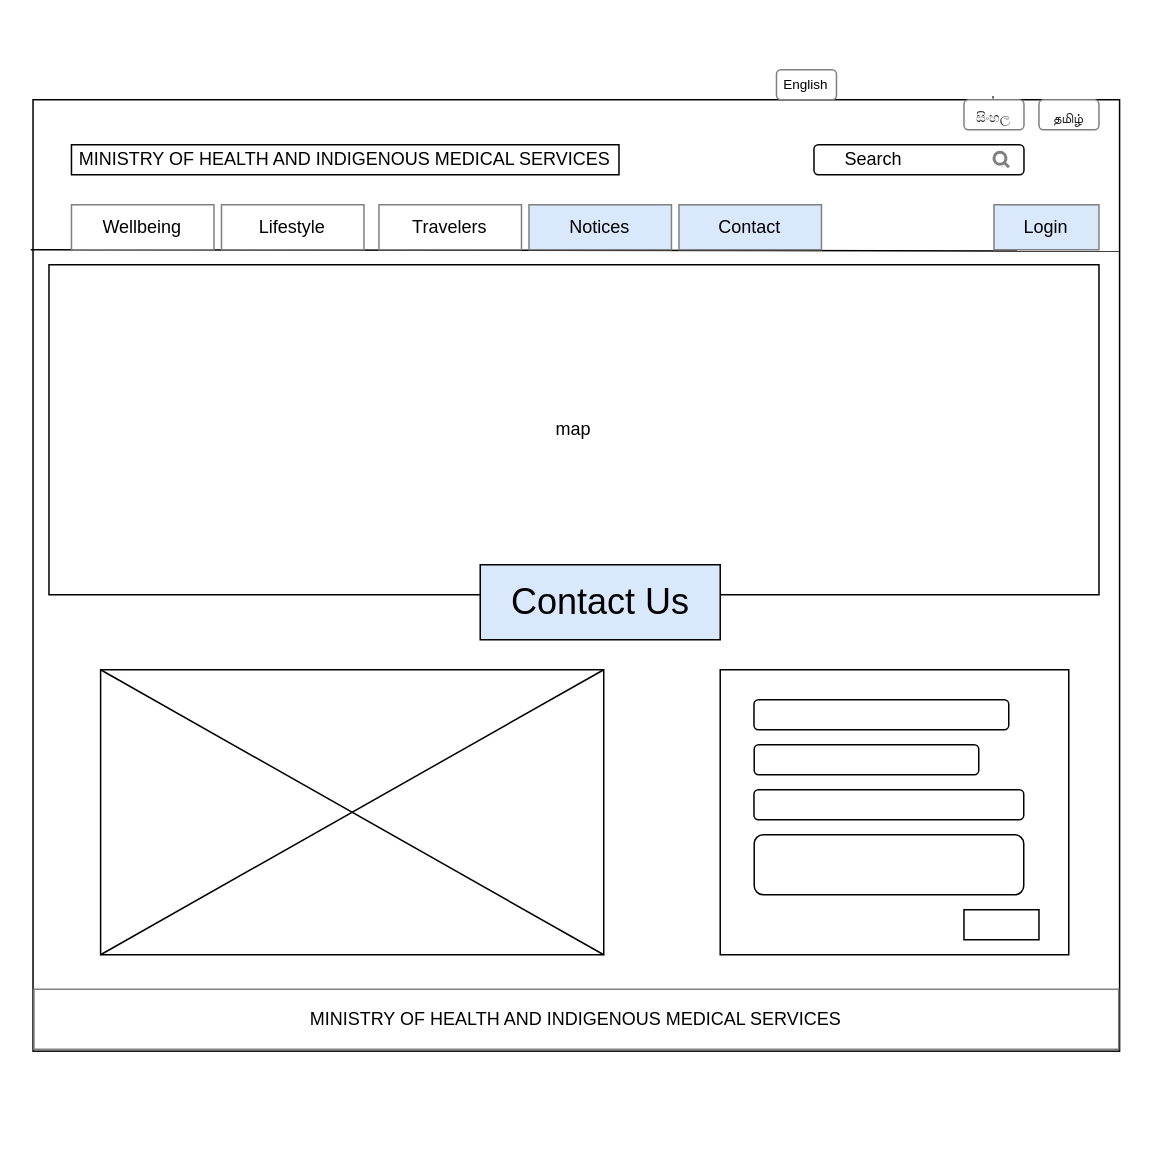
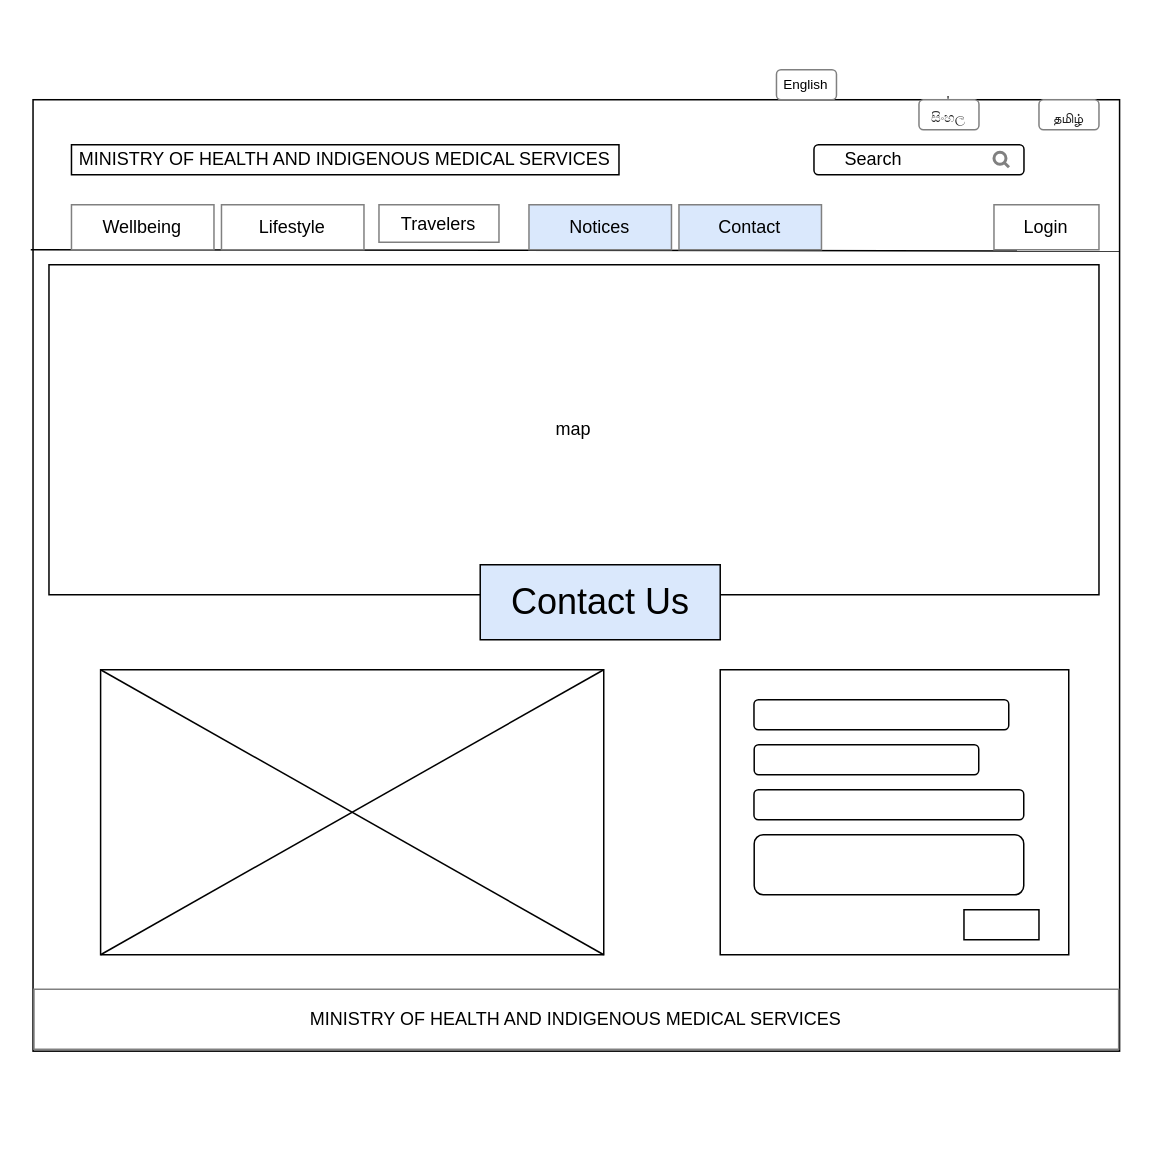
node "'සිංහල": moved (994, 115) -> (949, 115)
node "Travelers": size 143x45 -> 120x38
node "Login": fillcolor #dae8fc -> #ffffff
